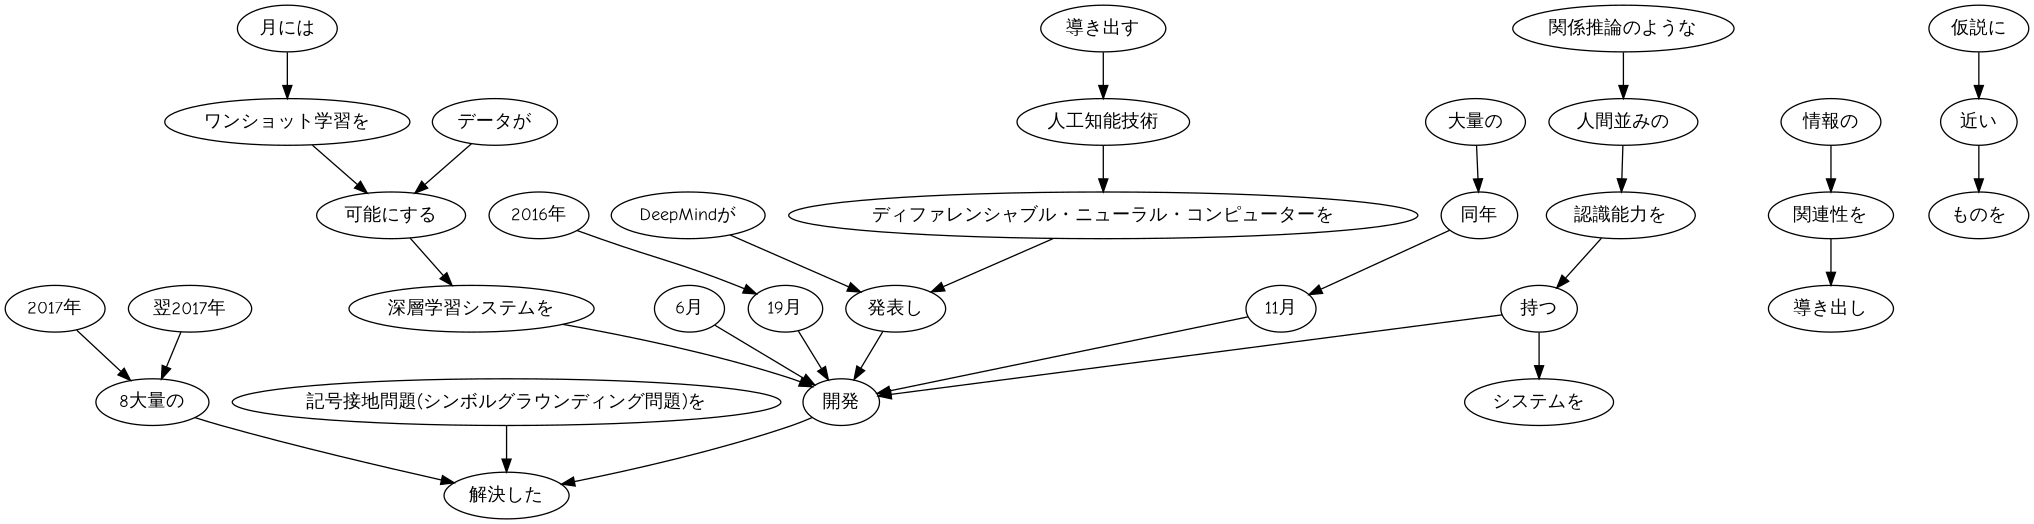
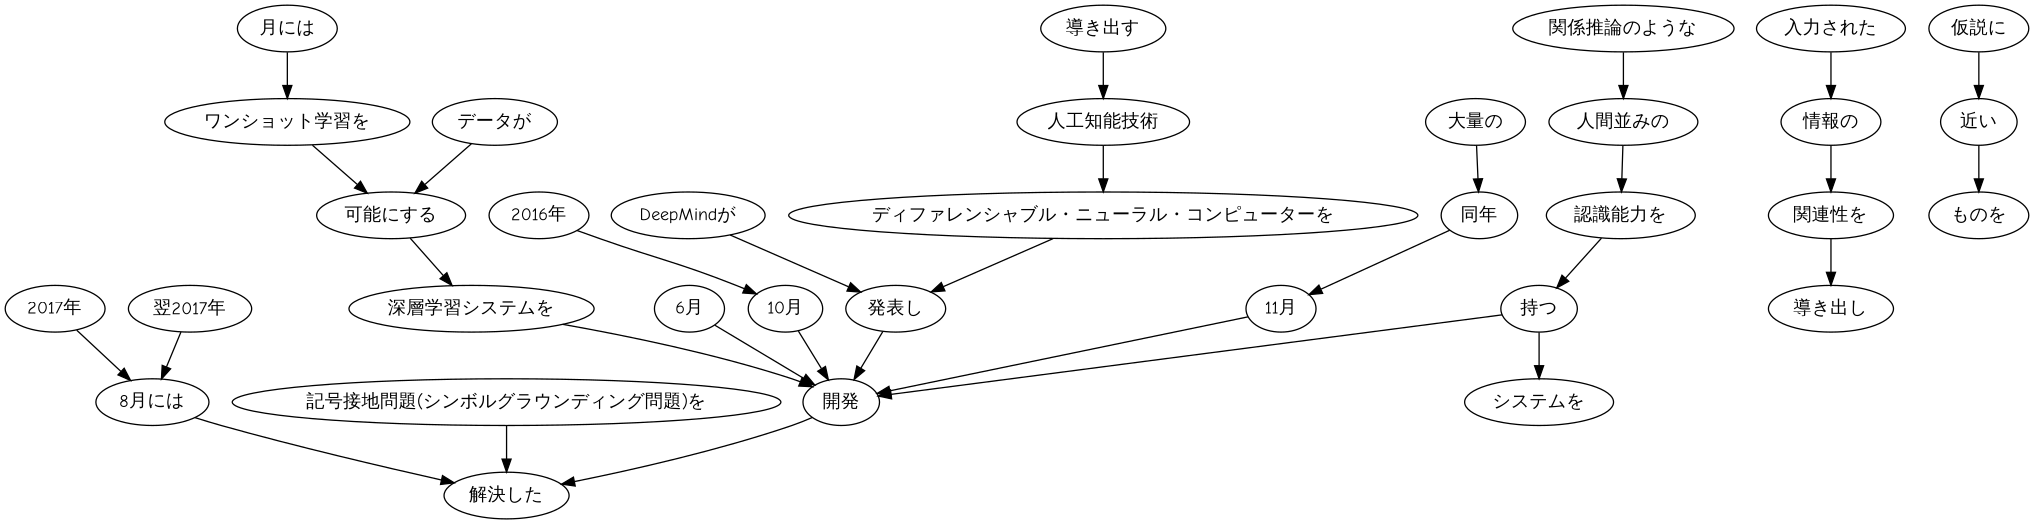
node "入力された": added
node "19月": label "19月" -> "10月"
node "8大量の": label "8大量の" -> "8月には"
